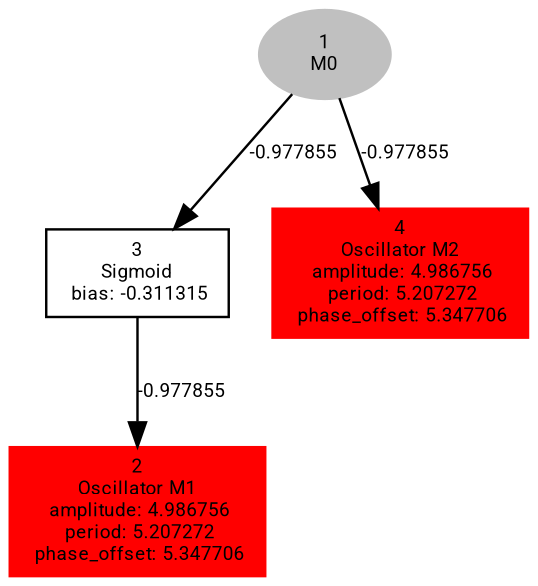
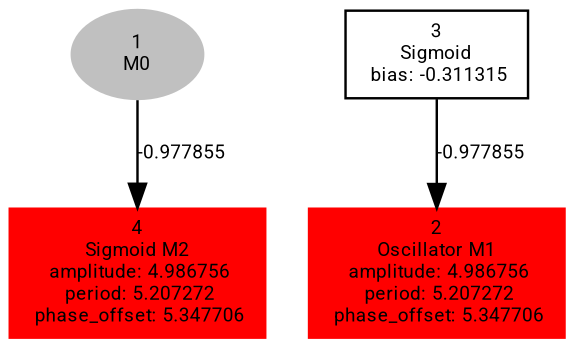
edge "1" -> "3": removed, label "-0.977855"
node "4": text "Oscillator M2" -> "Sigmoid M2"
